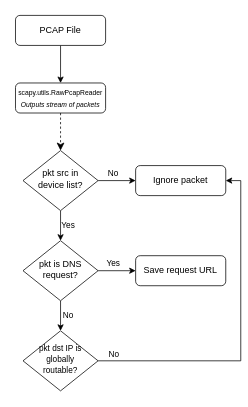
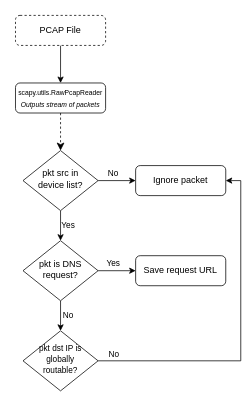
node "PCAP File": style solid -> dashed
